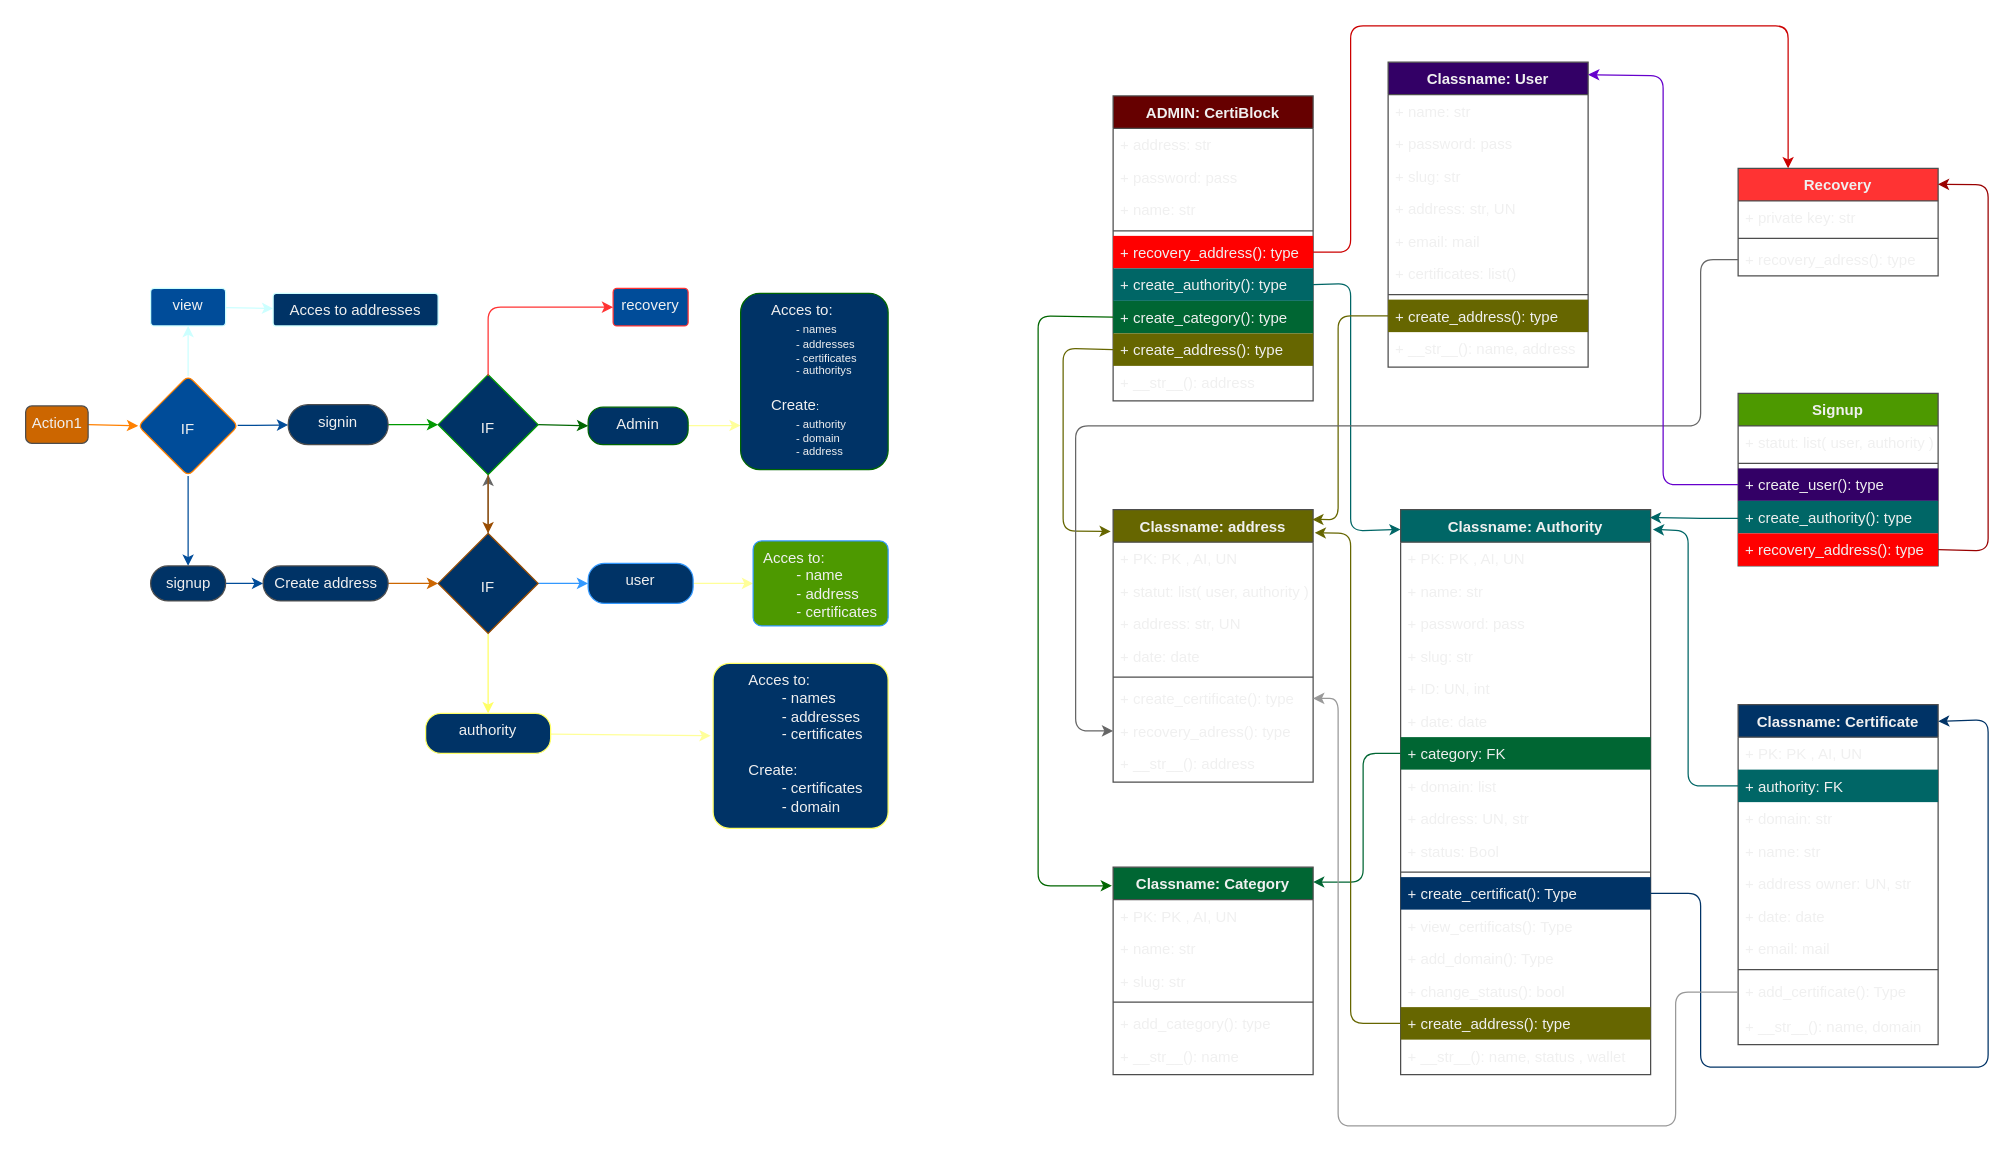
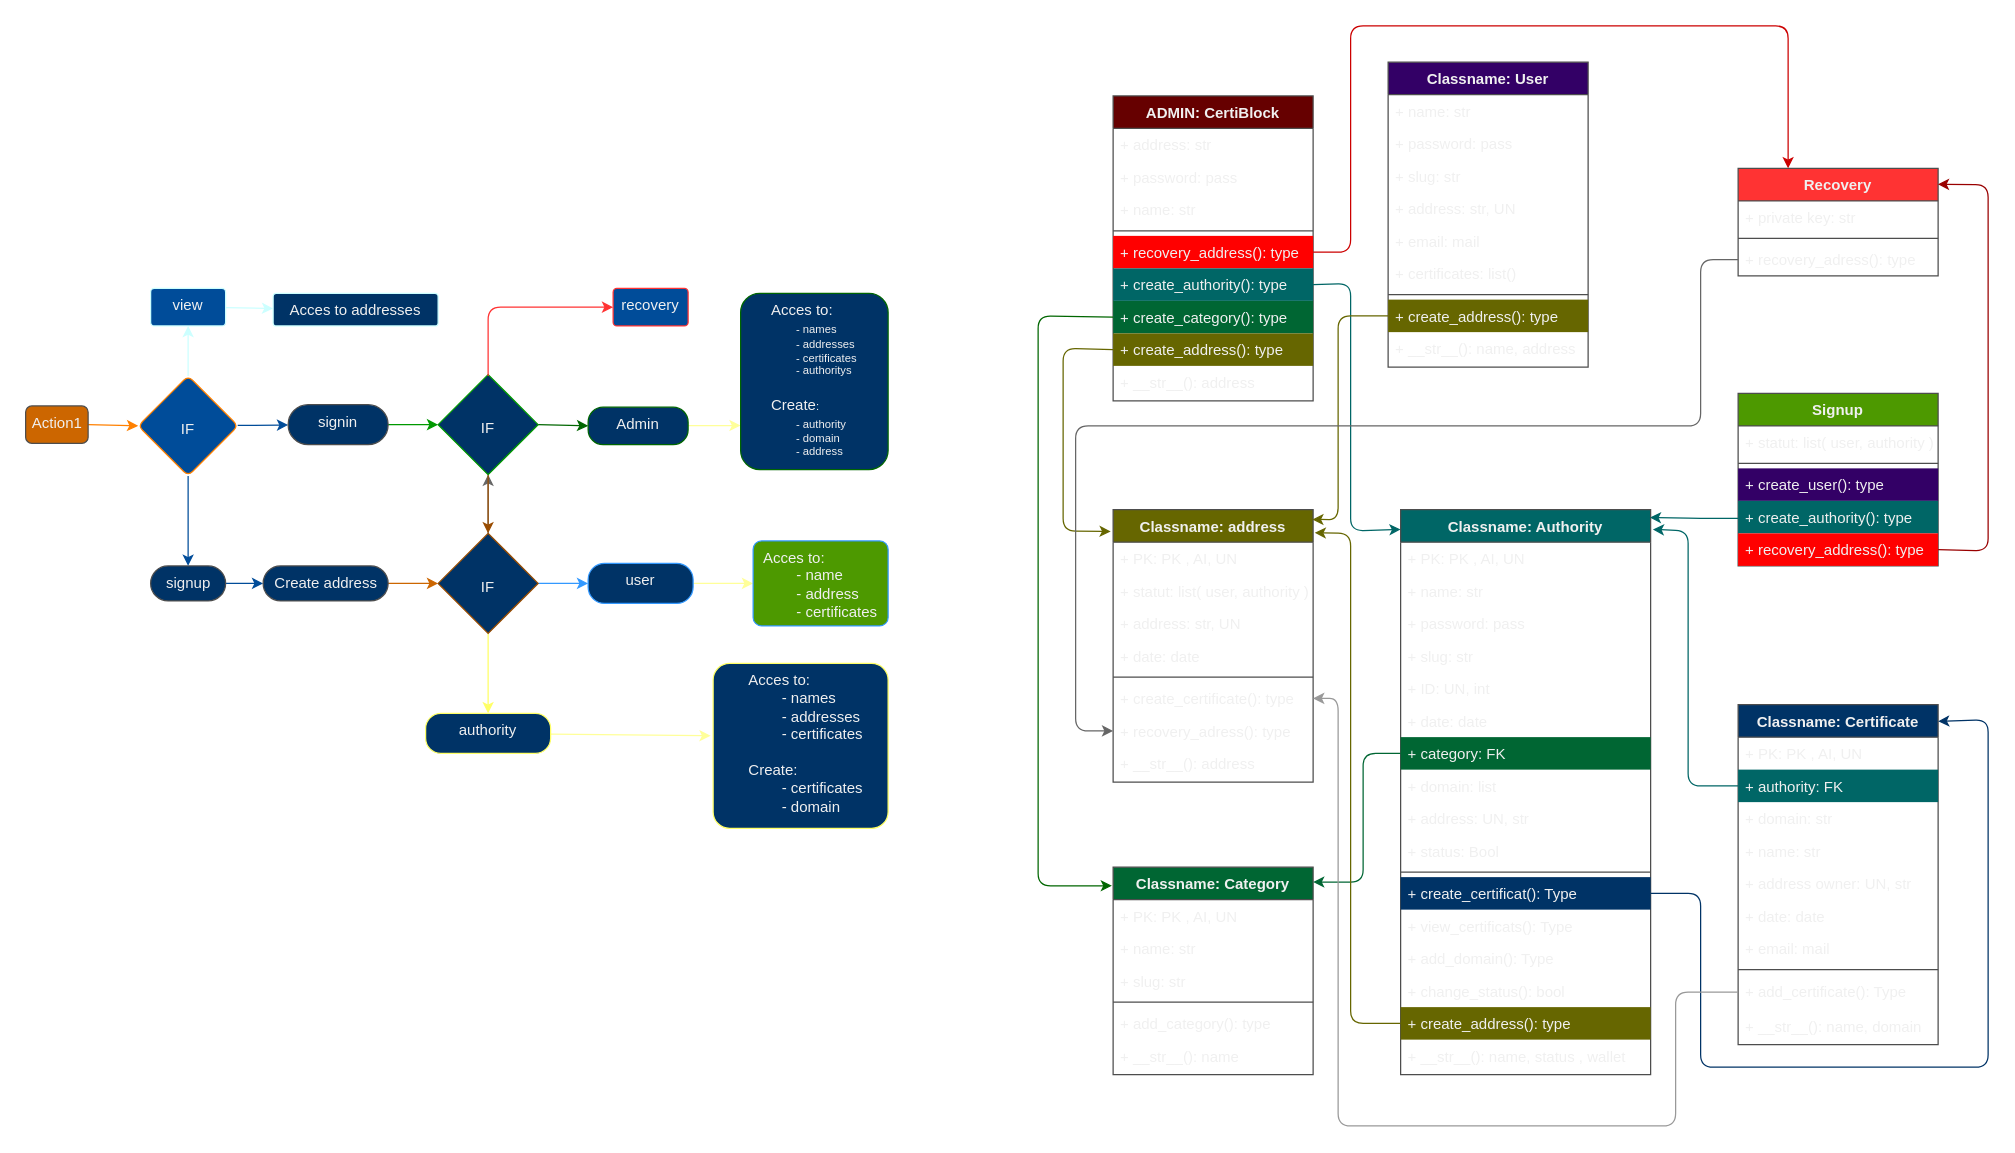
edge "+ create_user(): type" -> "Classname: User": removed
